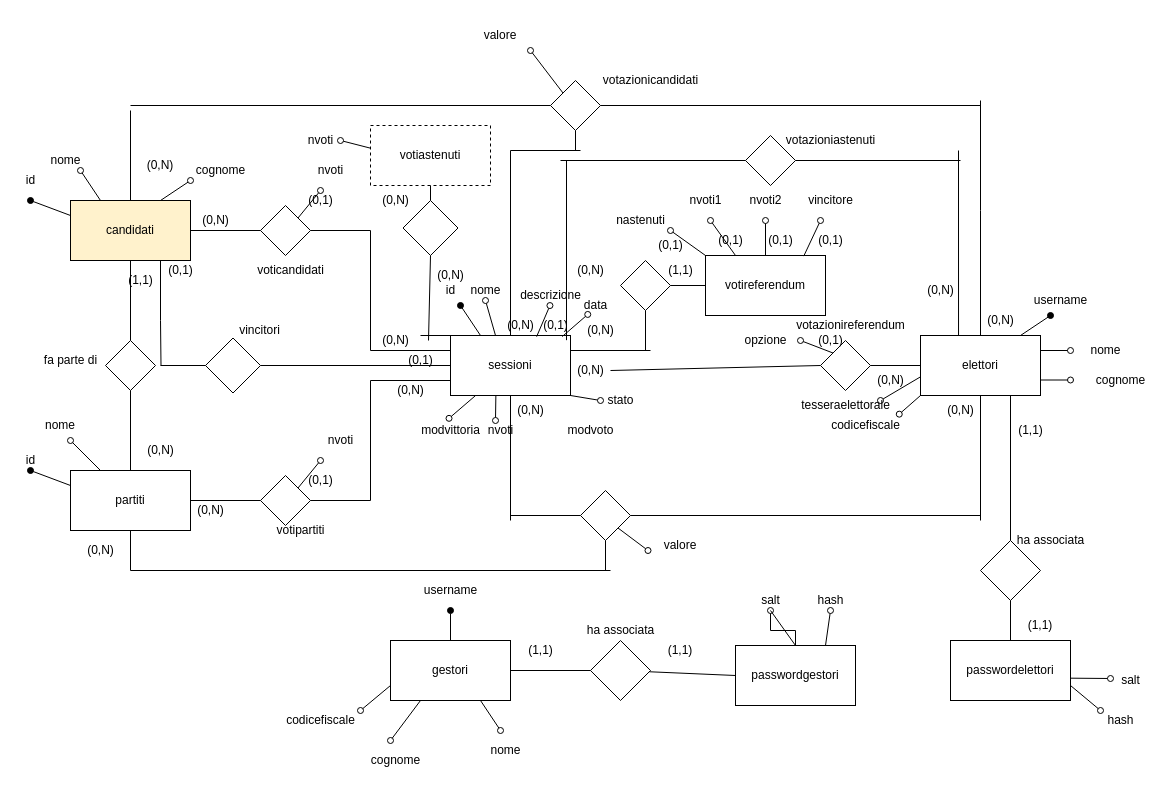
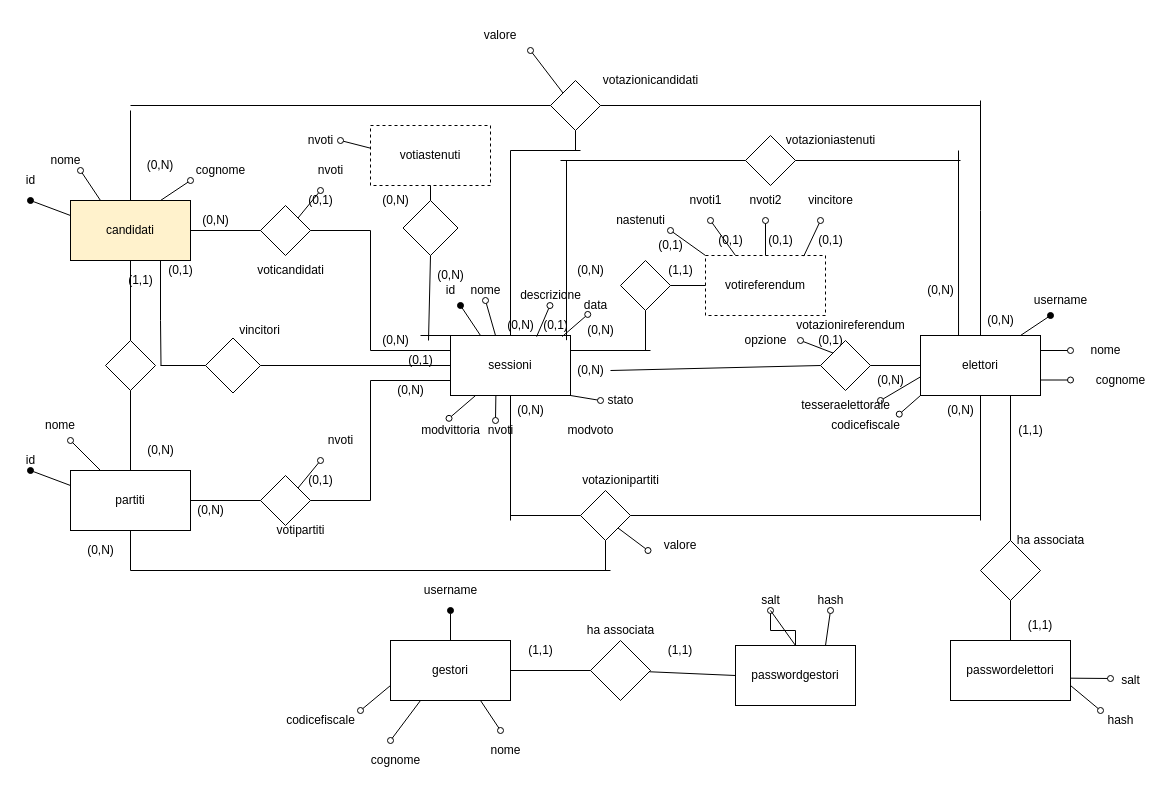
node "votireferendum": style solid -> dashed
node "fa parte di": removed
node "votazionipartiti": added
